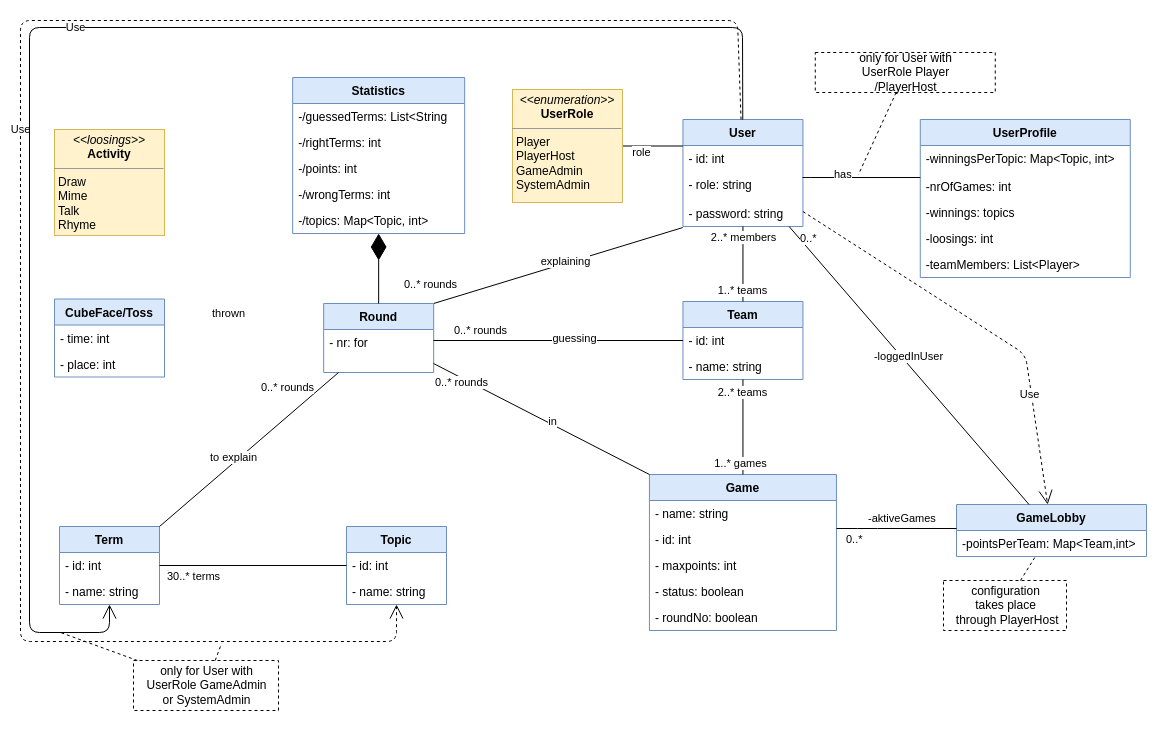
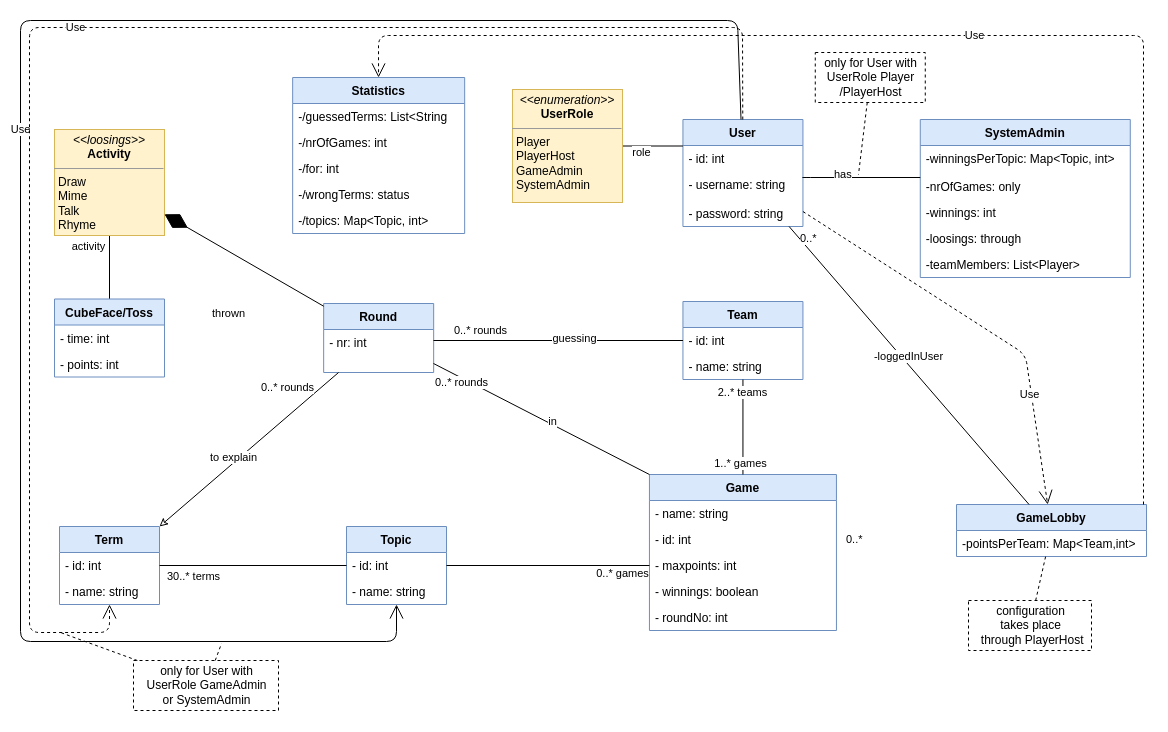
edge "User" -> "Term": style solid -> dashed
edge "GameLobby" -> "Statistics": added, label "Use"
node "only for User with UserRole Player /PlayerHost": size 180x40 -> 110x50
node "UserProfile": label "UserProfile" -> "SystemAdmin"
node "-/rightTerms: int": label "-/rightTerms: int" -> "-/nrOfGames: int"
node "-/points: int": label "-/points: int" -> "-/for: int"
node "- role: string": label "- role: string" -> "- username: string"
node "-nrOfGames: int": label "-nrOfGames: int" -> "-nrOfGames: only"
node "-/wrongTerms: int": label "-/wrongTerms: int" -> "-/wrongTerms: status"
node "-winnings: topics": label "-winnings: topics" -> "-winnings: int"
node "-loosings: int": label "-loosings: int" -> "-loosings: through"
edge "- password: string" -- "Team": removed, labels "2..* members", "1..* teams"
edge "- password: string" -- "Round": removed, labels "explaining", "0..* rounds"
edge "<<loosings>> Activity Draw Mime Talk Rhyme" -- "CubeFace/Toss": added, label "activity"
edge "Round" -> "Statistics": now "Round" -> "<<loosings>> Activity Draw Mime Talk Rhyme"
node "- nr: for": label "- nr: for" -> "- nr: int"
node "- place: int": label "- place: int" -> "- points: int"
edge "Round" -- "Term": arrowhead none -> classic
edge "GameLobby" -- "Game": removed, label "-aktiveGames"
edge "Topic" -- "- maxpoints: int": added, label "0..* games"
edge "User" -> "Topic": style dashed -> solid
node "- status: boolean": label "- status: boolean" -> "- winnings: boolean"
node "configuration takes place through PlayerHost": moved (1005, 606) -> (1030, 626)
node "- roundNo: boolean": label "- roundNo: boolean" -> "- roundNo: int"
